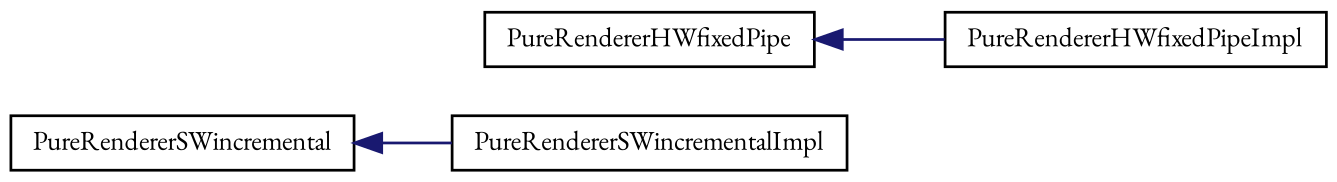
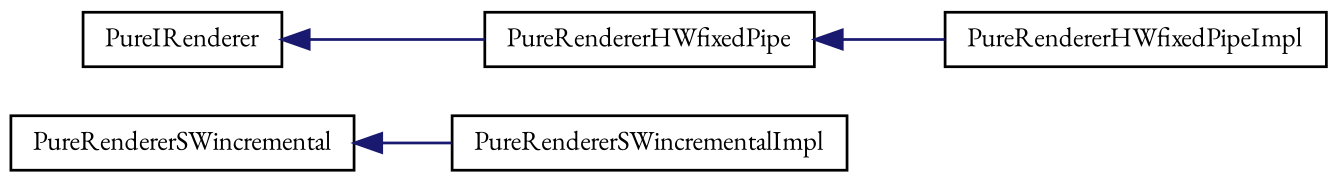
node "PureIRenderer": added
